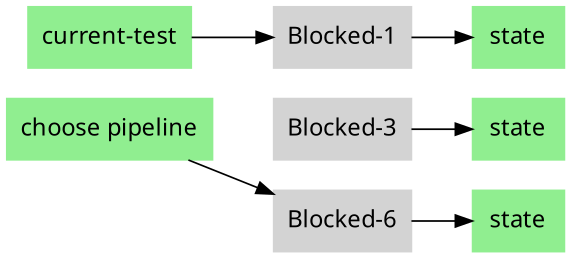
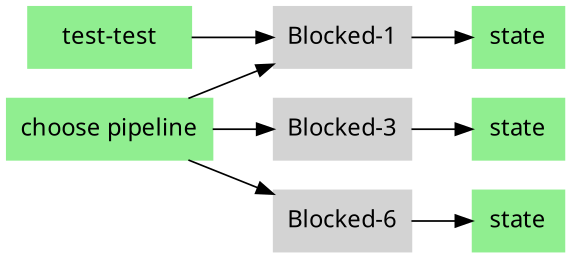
node "current-test": label "current-test" -> "test-test"
edge "choose pipeline" -> "Blocked-1": added
edge "choose pipeline" -> "Blocked-3": added
